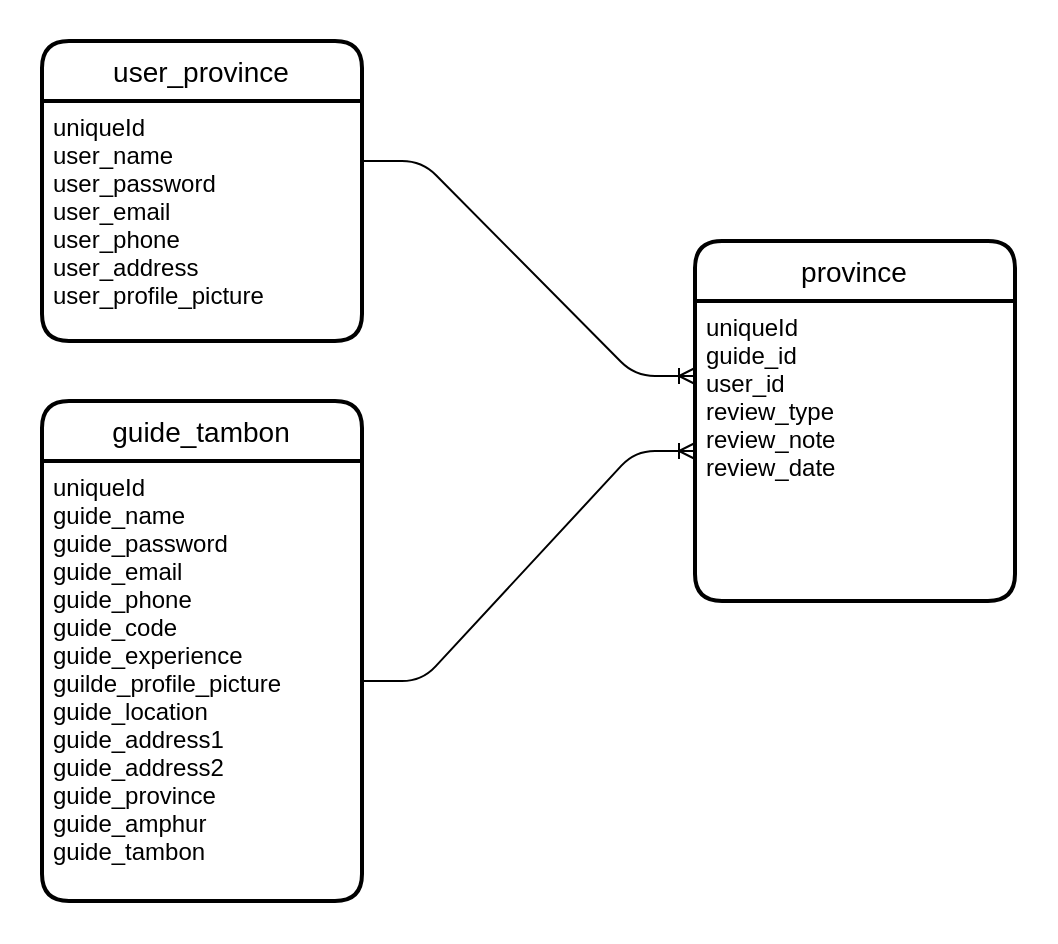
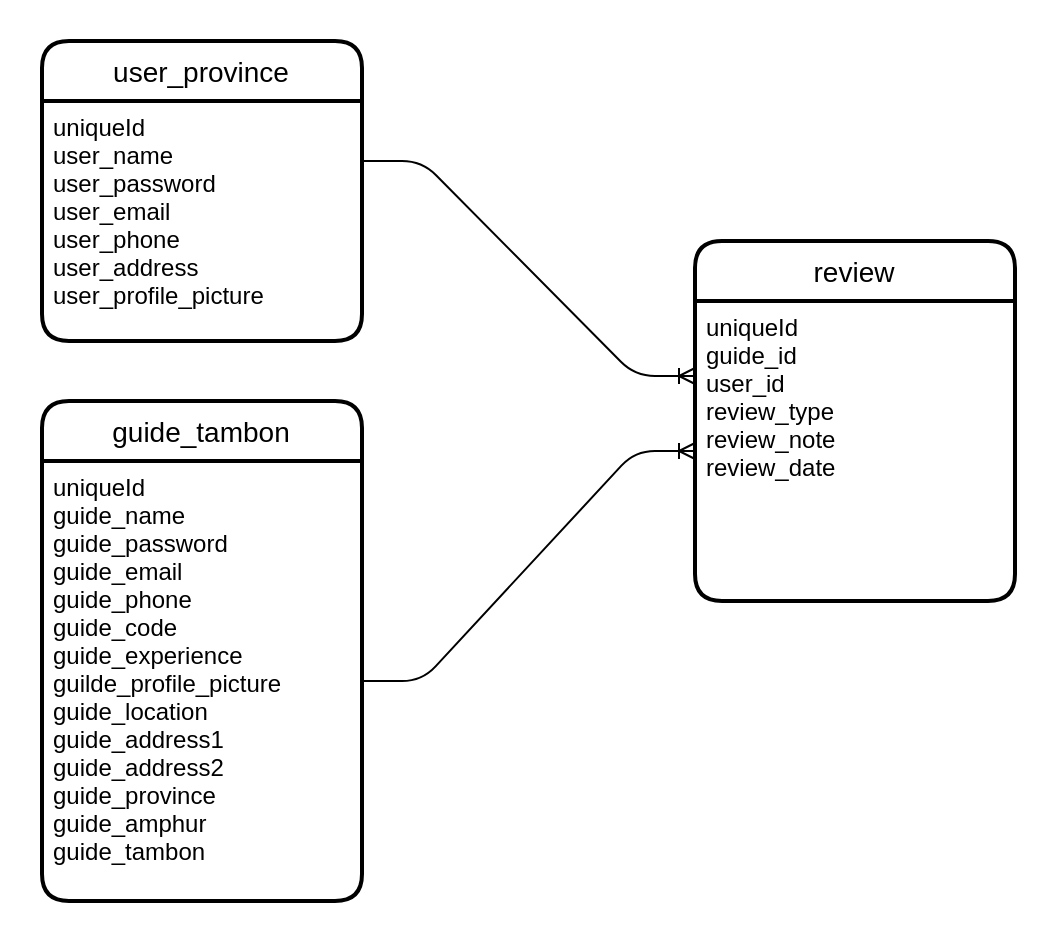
node "province": label "province" -> "review"
